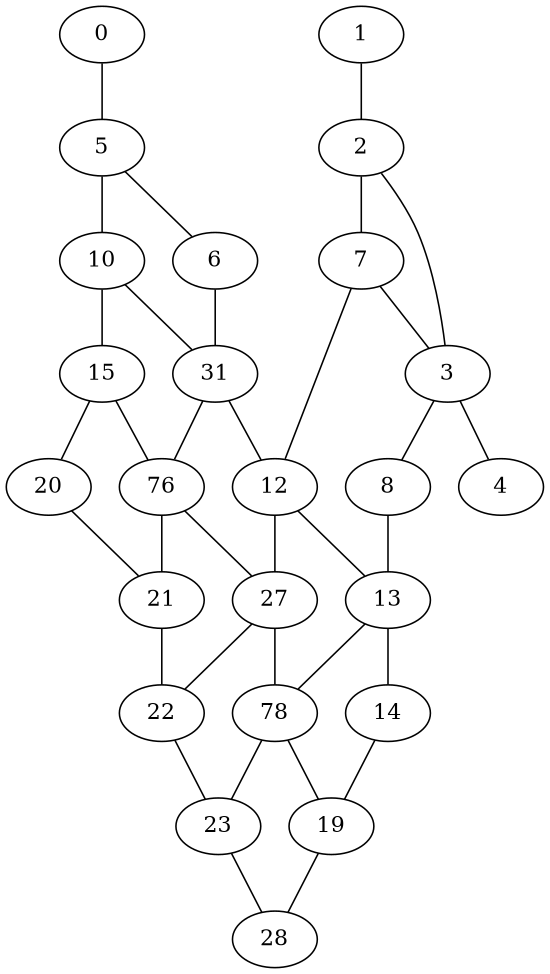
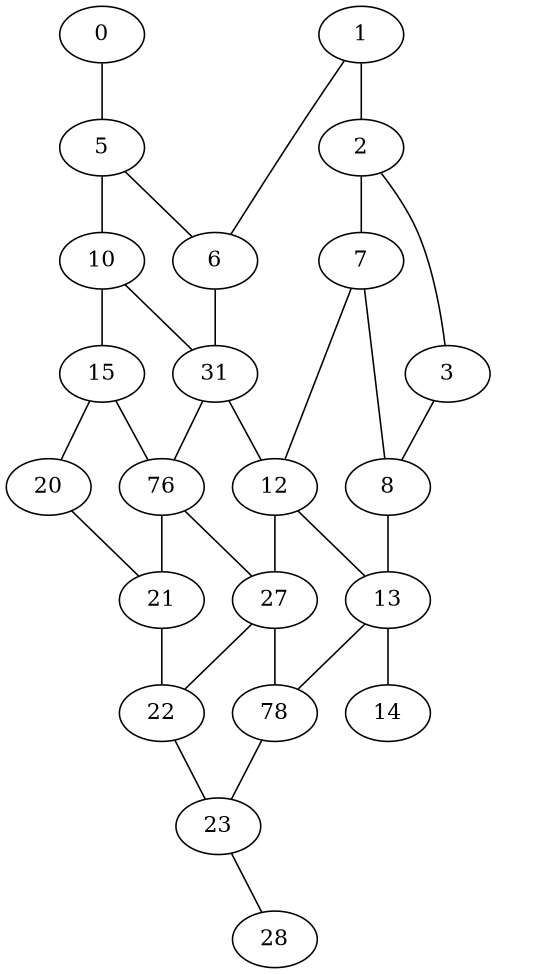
edge "1" -- "6": added
edge "7" -- "3": now "7" -- "8"
node "4": removed
node "19": removed
